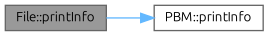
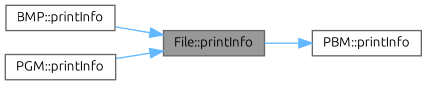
node "BMP::printInfo": added
node "PGM::printInfo": added
